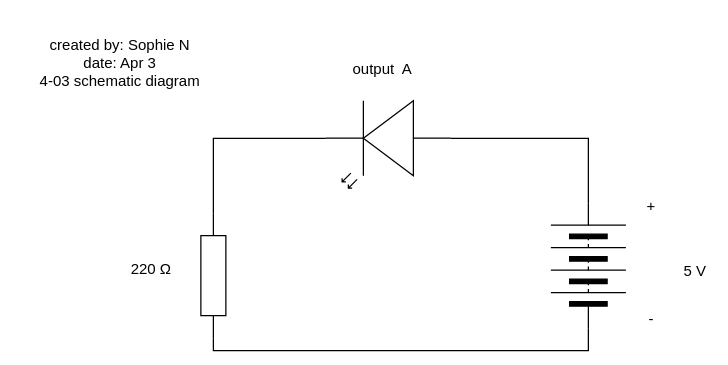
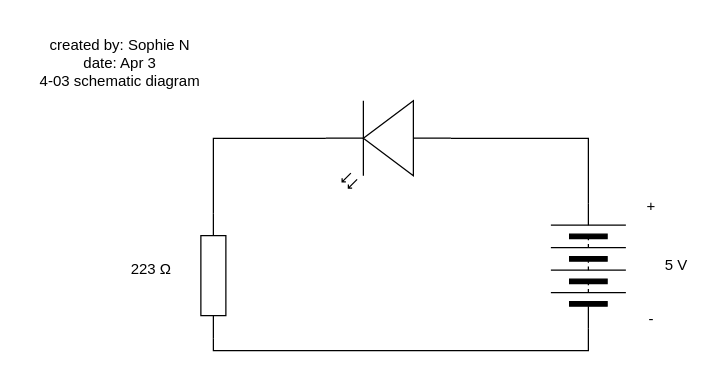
node "output A": removed
node "220 Ω": label "220 Ω" -> "223 Ω"
node "5 V": moved (694, 272) -> (676, 266)
